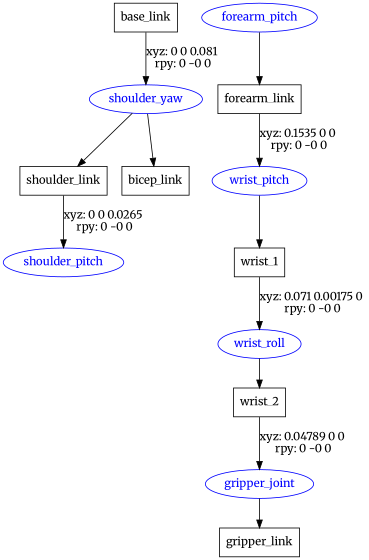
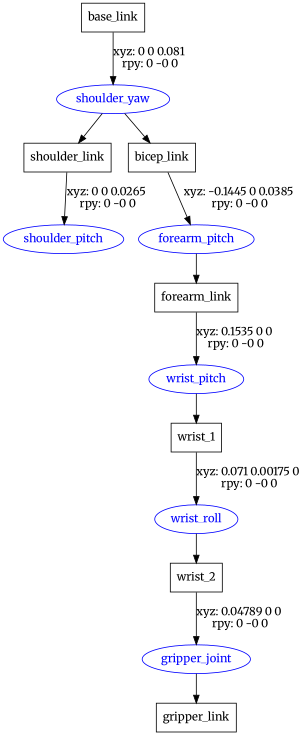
edge "bicep_link" -> "forearm_pitch": added, label "xyz: -0.1445 0 0.0385 rpy: 0 -0 0"
